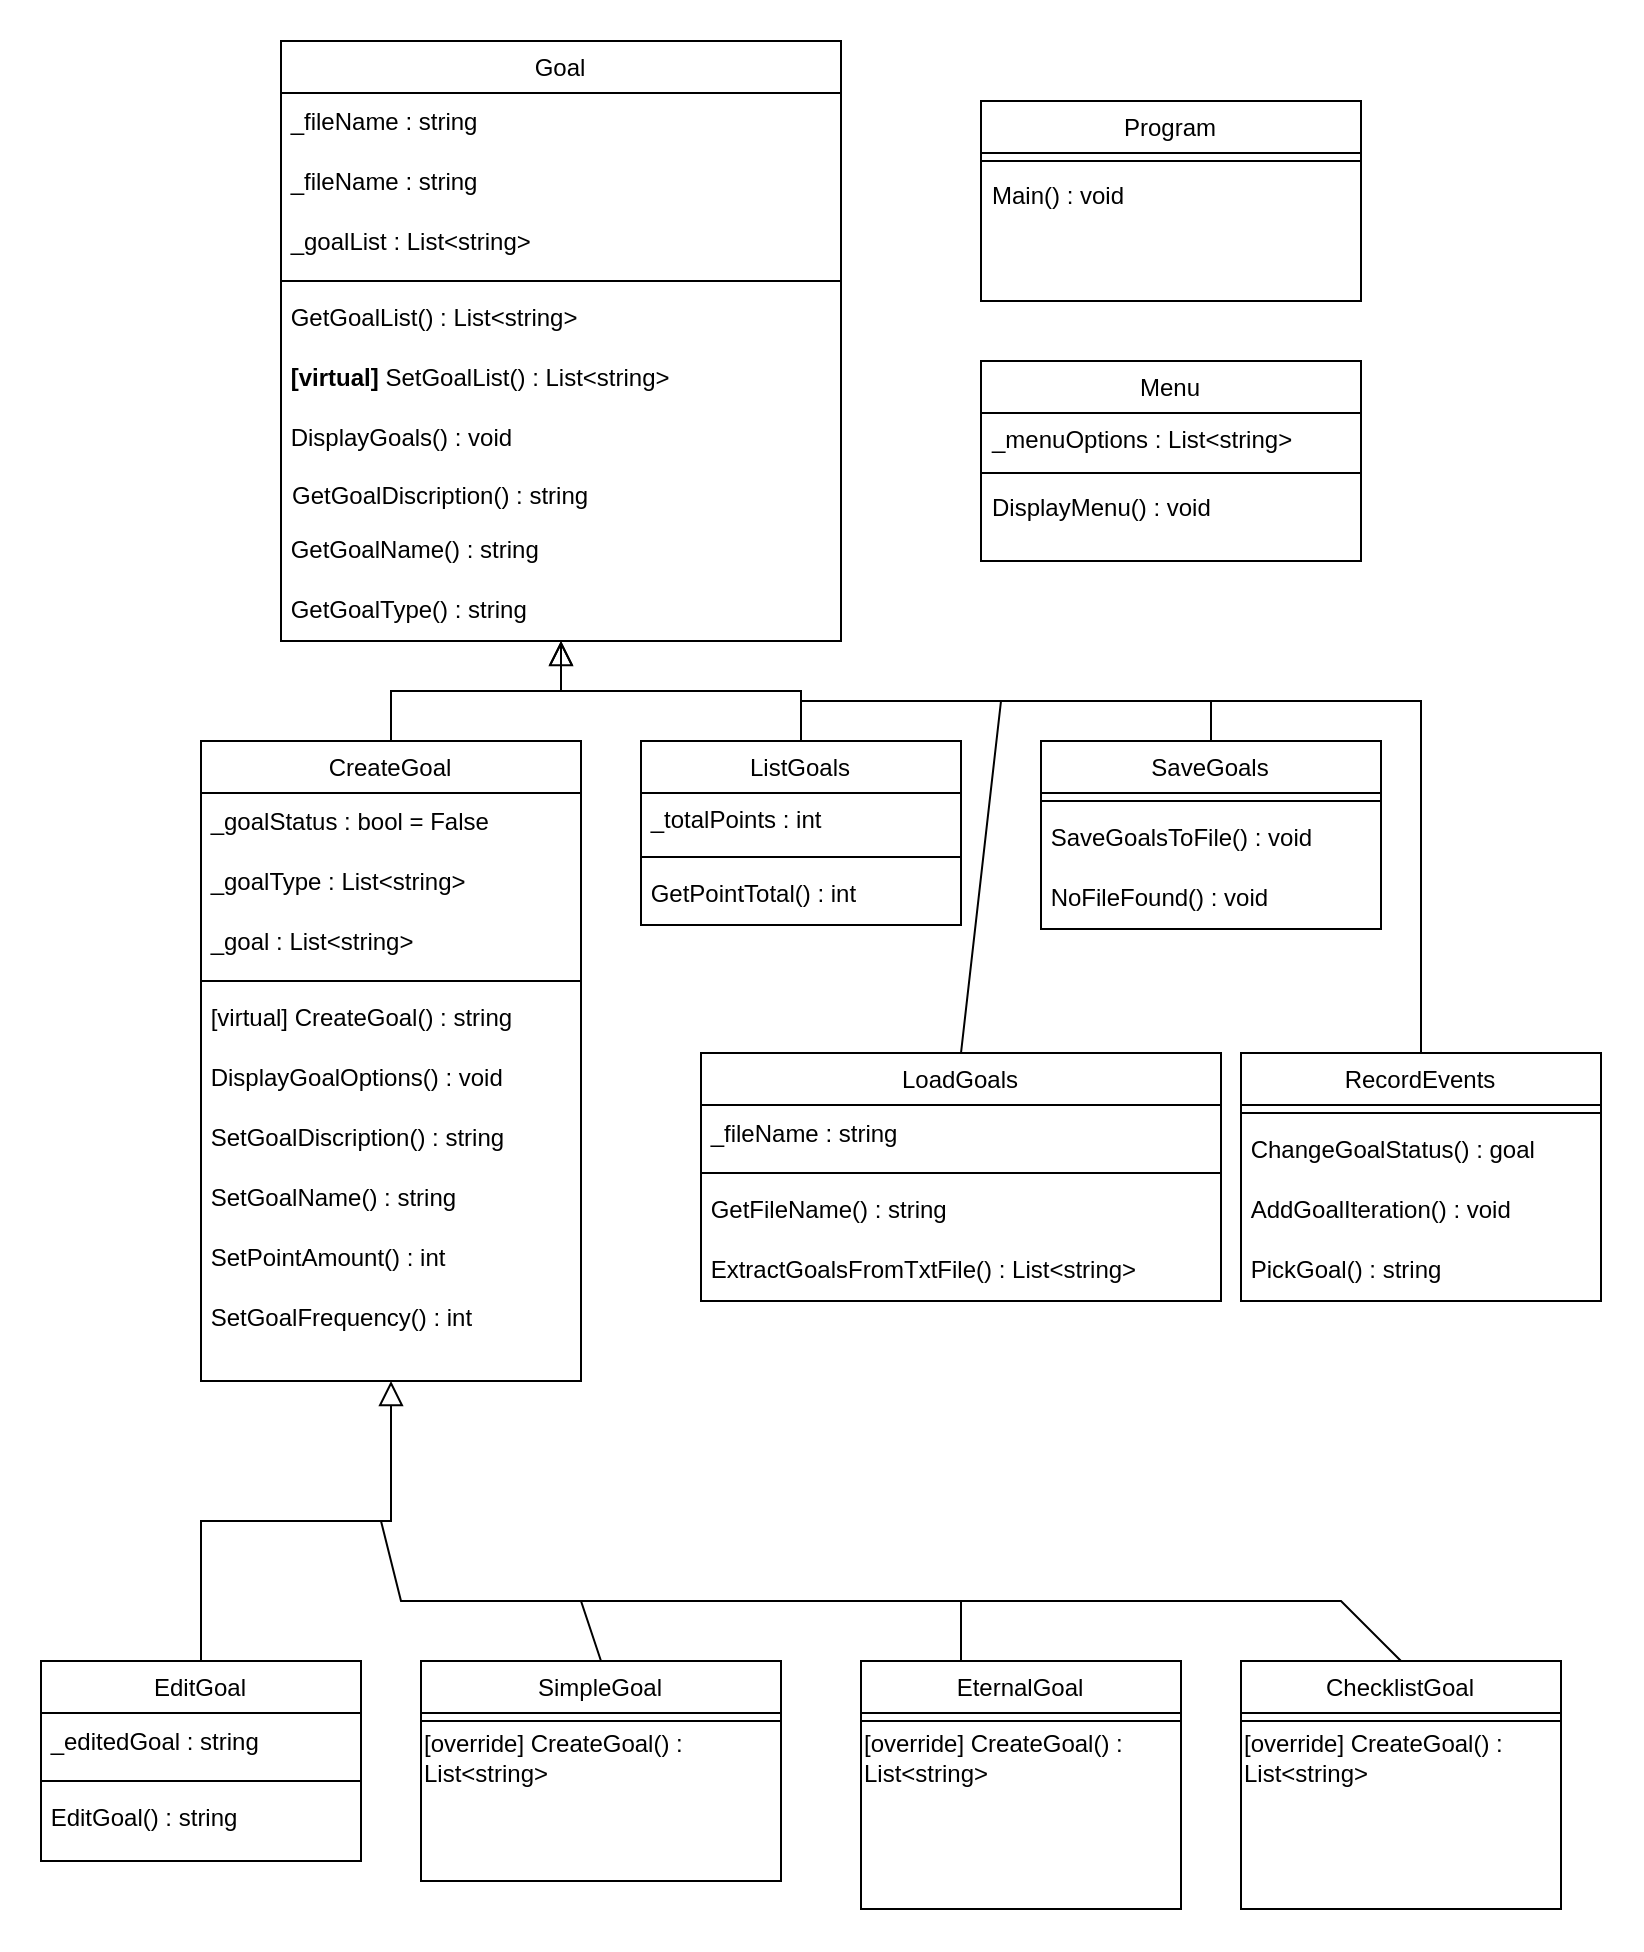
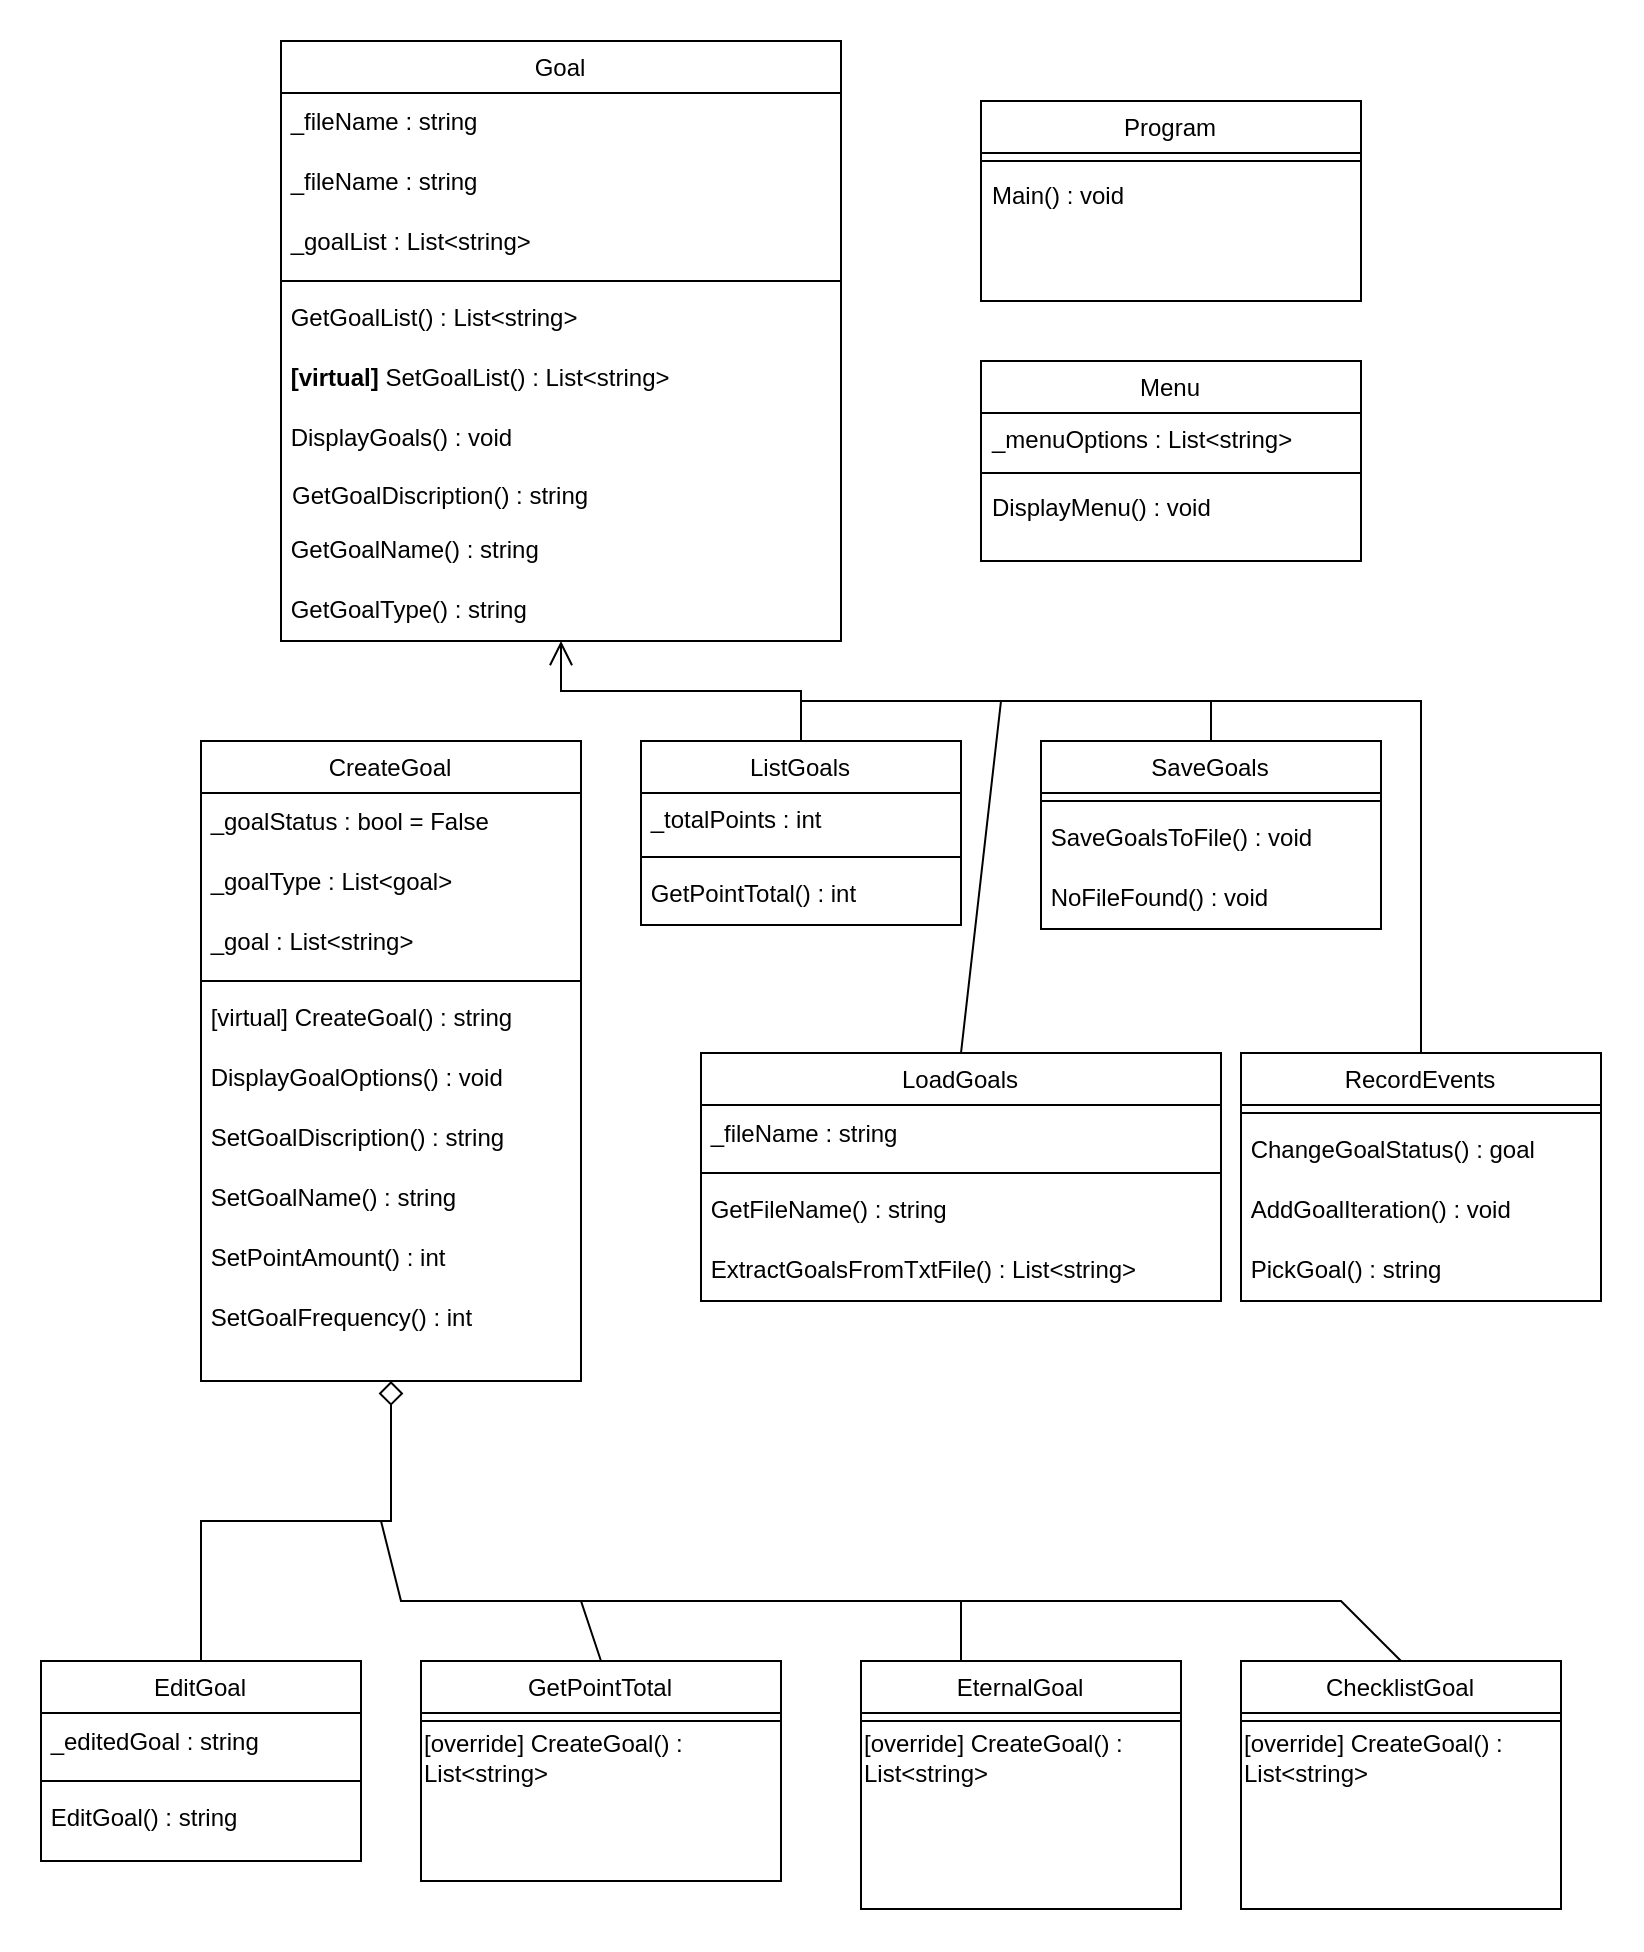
edge "CreateGoal" -> "Goal": removed
node "_goalType : List<string>": label "_goalType : List<string>" -> "_goalType : List<goal>"
edge "EditGoal" -> "CreateGoal": arrowhead block -> diamond
node "SimpleGoal": label "SimpleGoal" -> "GetPointTotal"
